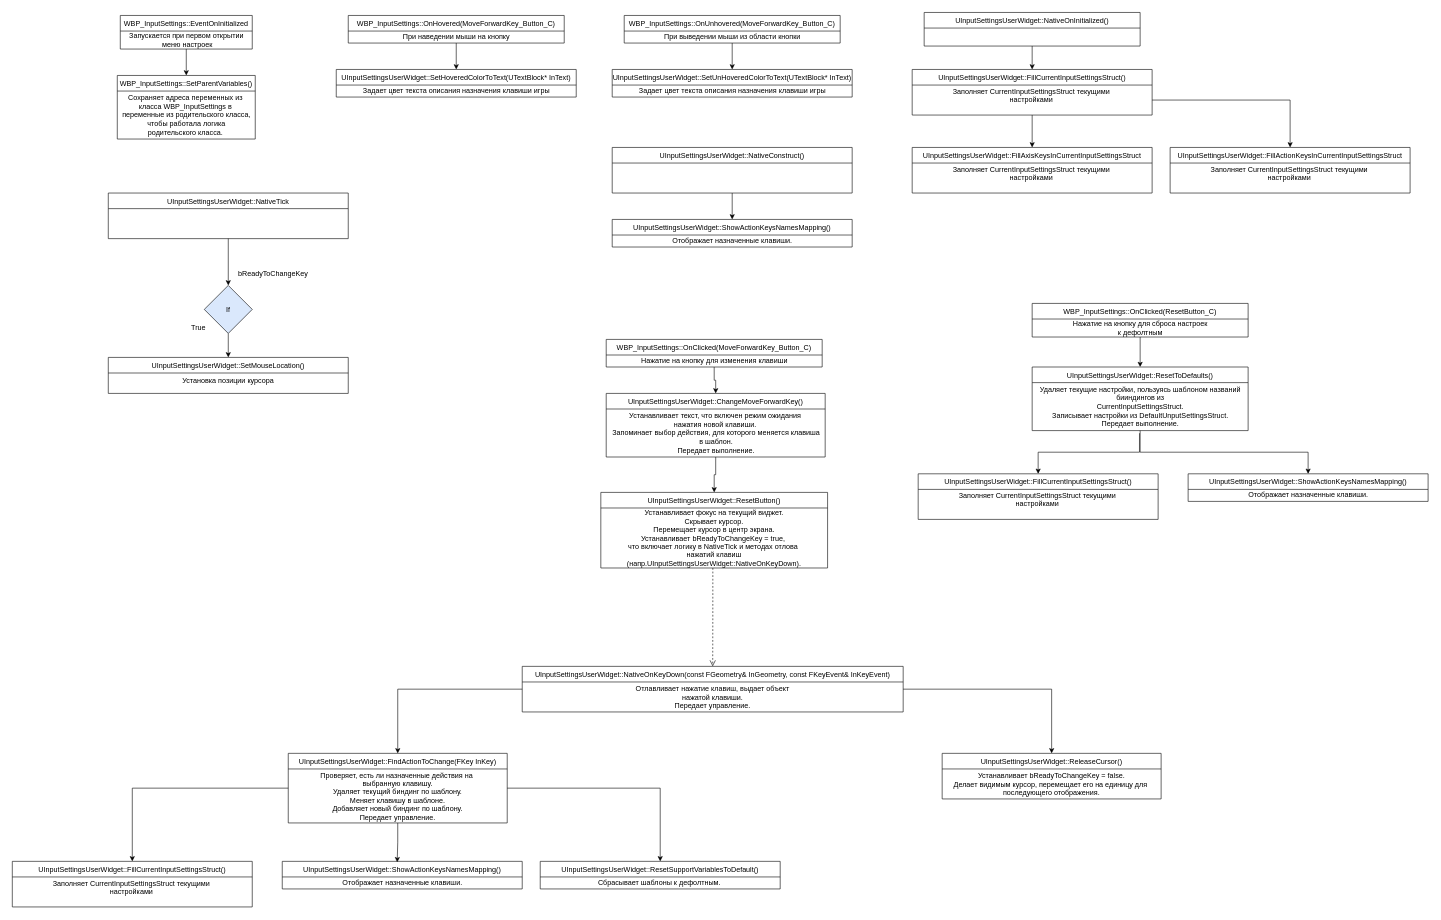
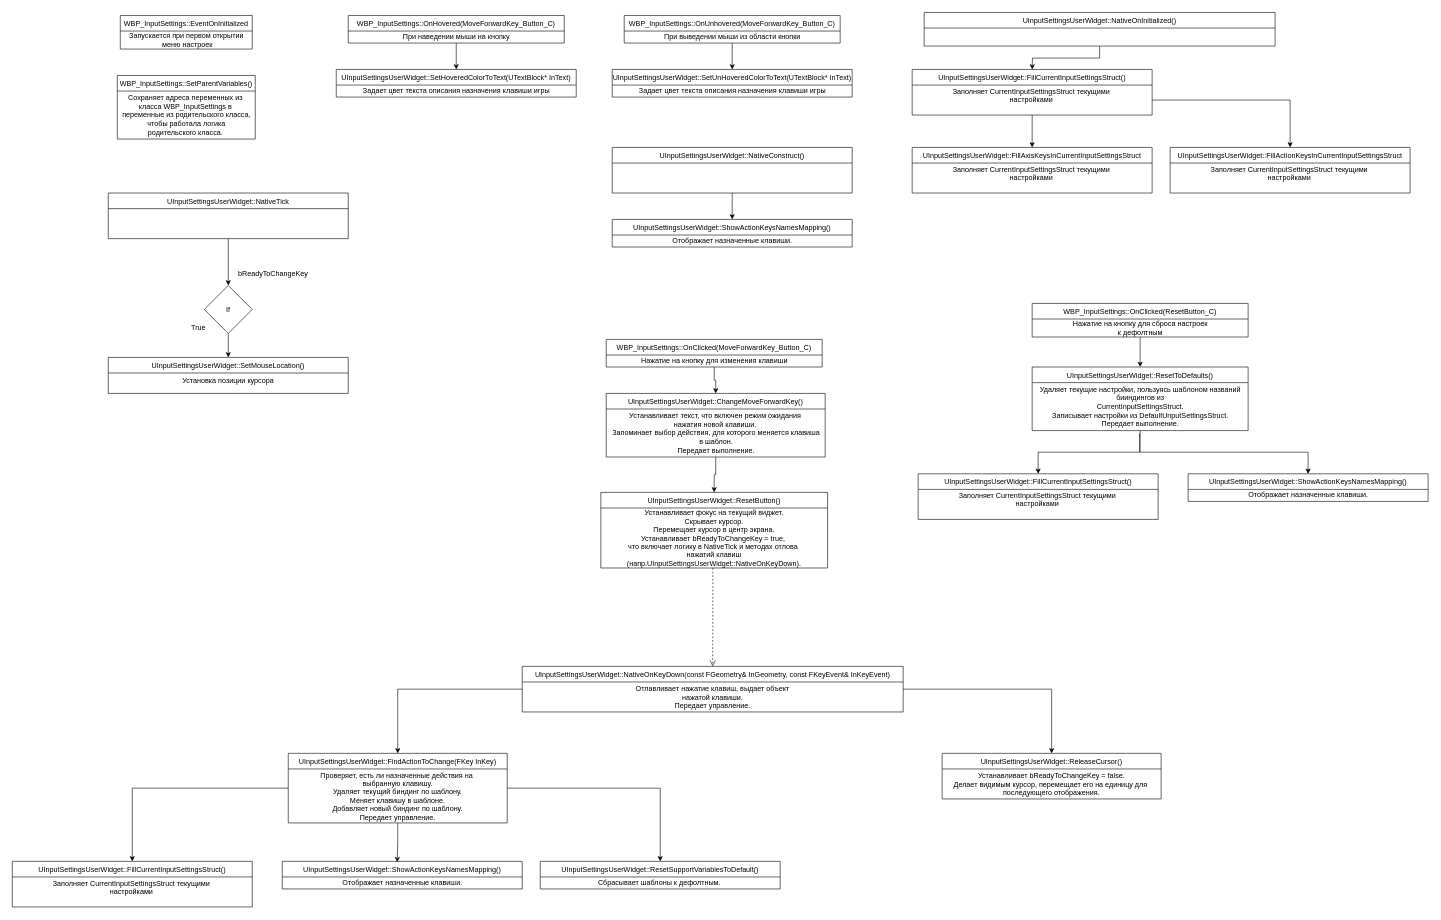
node "UInputSettingsUserWidget::NativeOnInitialized()": size 216x34 -> 351x34
edge "WBP_InputSettings::EventOnInitialized" -> "WBP_InputSettings::SetParentVariables()": removed
node "If": fillcolor #dae8fc -> #ffffff
